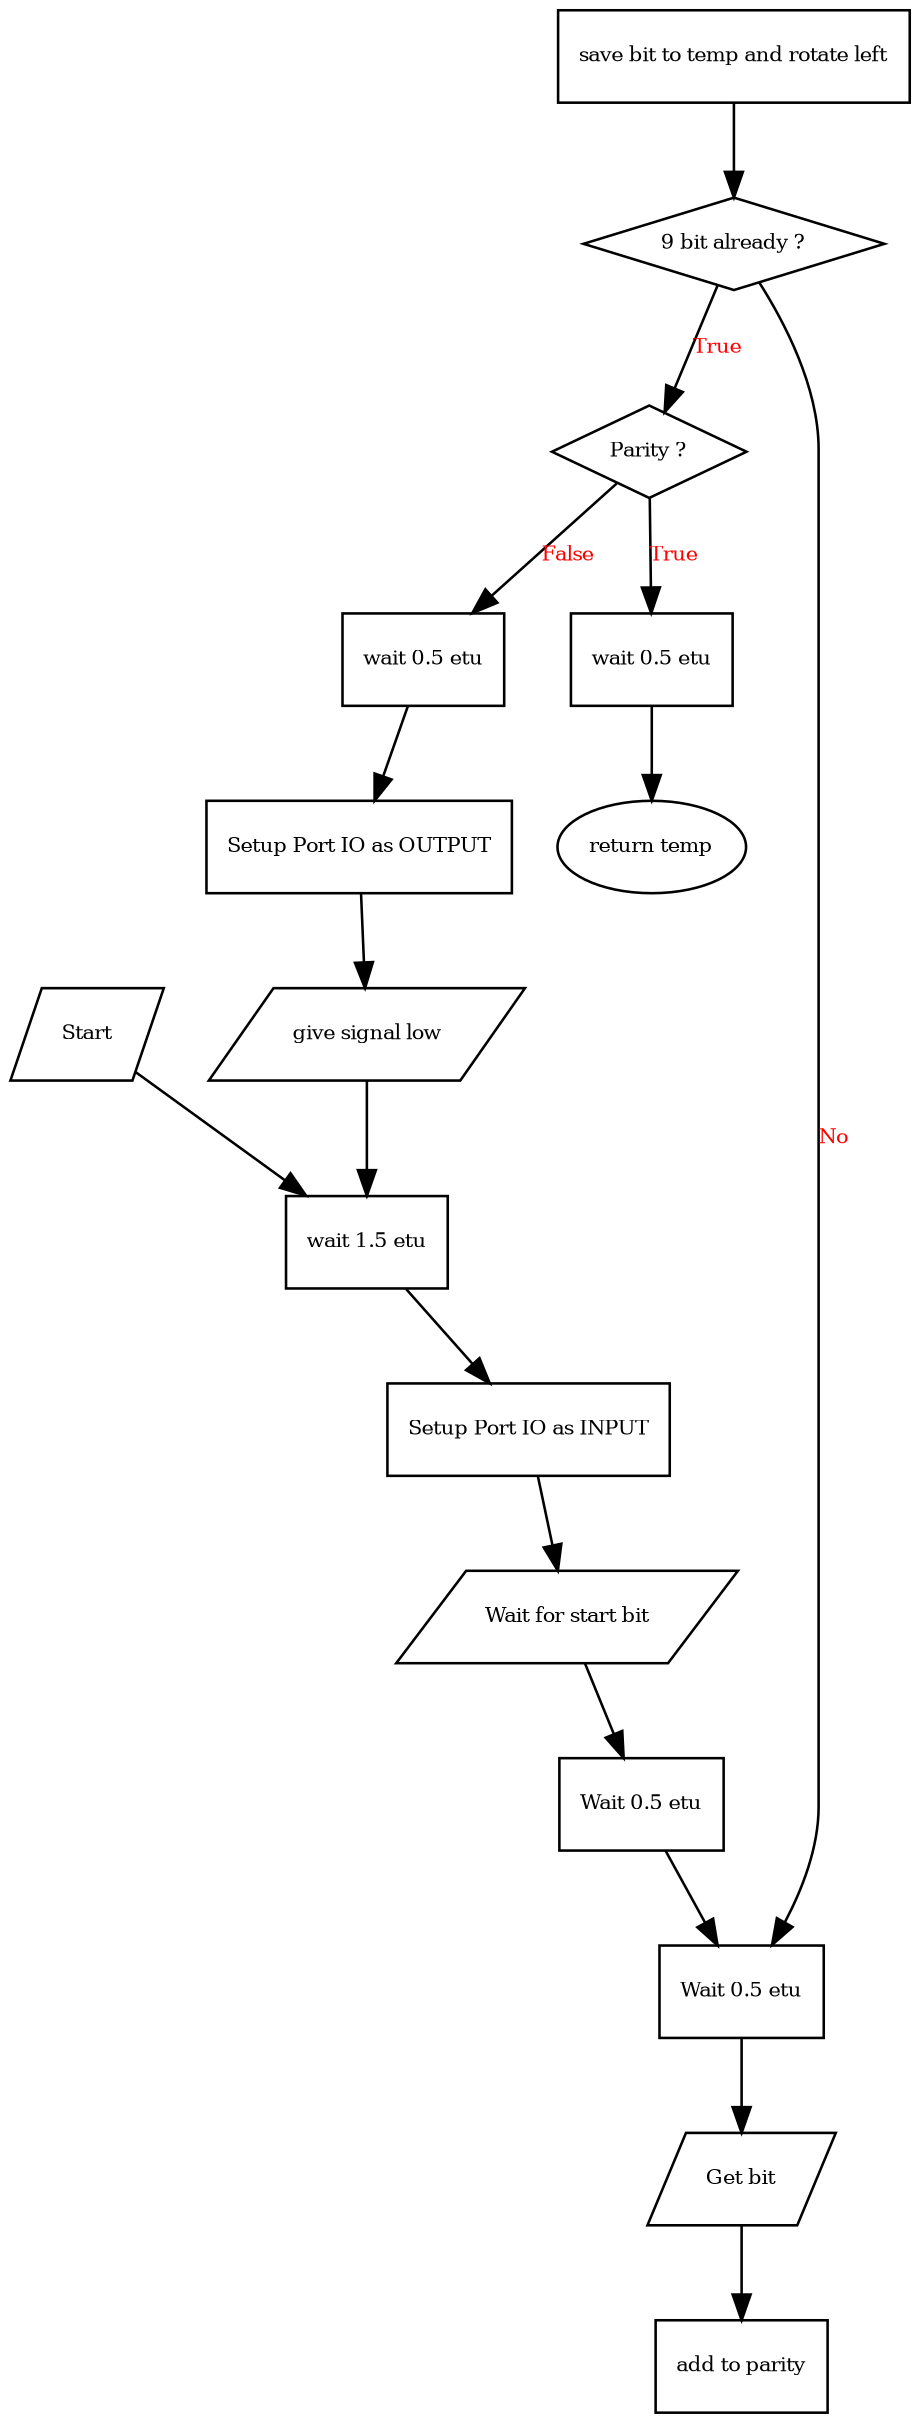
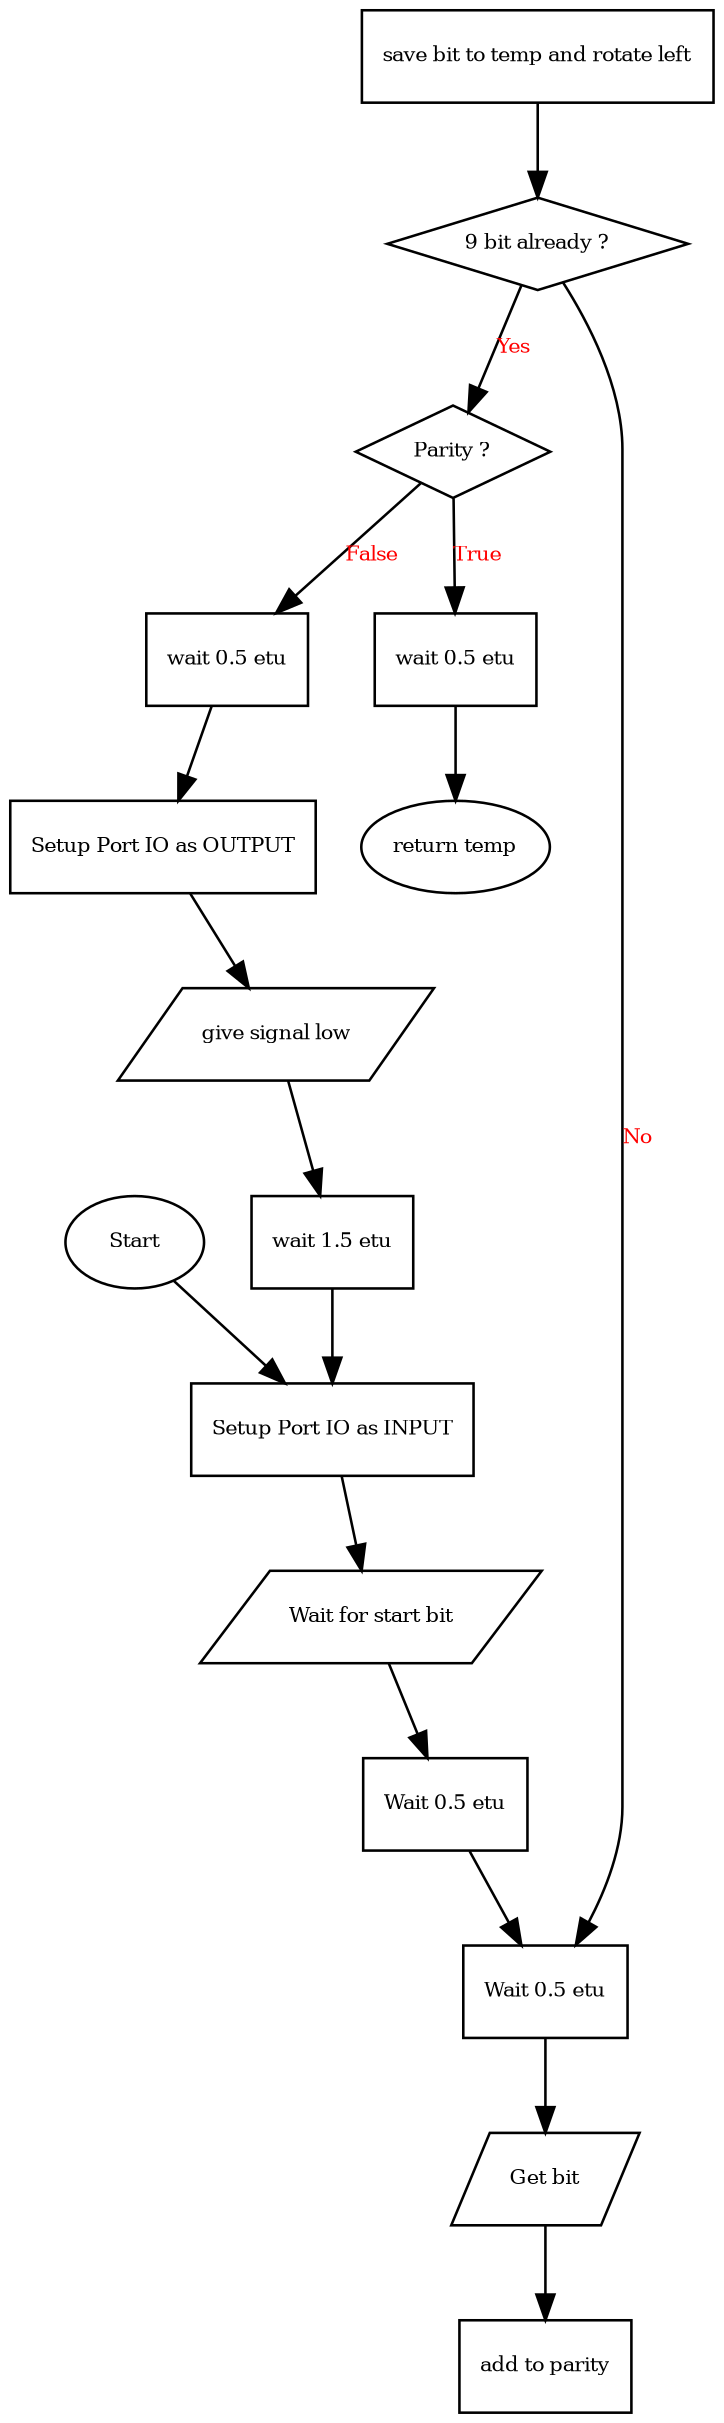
edge "9 bit already ?" -> "Parity ?": label "True" -> "Yes"
node "Start": shape parallelogram -> ellipse
edge "Start" -> "wait 1.5 etu": now "Start" -> "Setup Port IO as INPUT"
